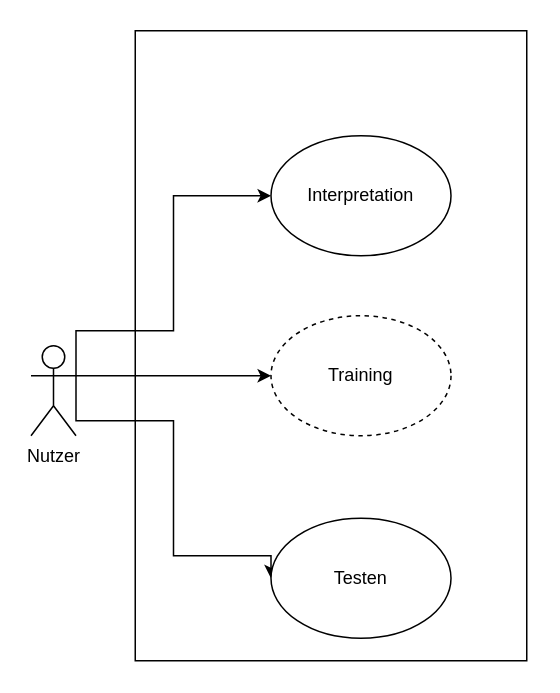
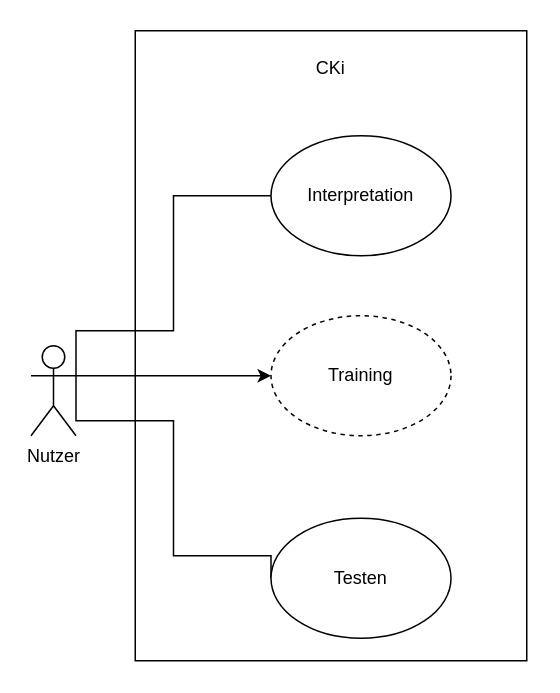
node "CKi": added
edge "Nutzer" -> "Interpretation": arrowhead classic -> none
edge "Nutzer" -> "Testen": arrowhead classic -> none
